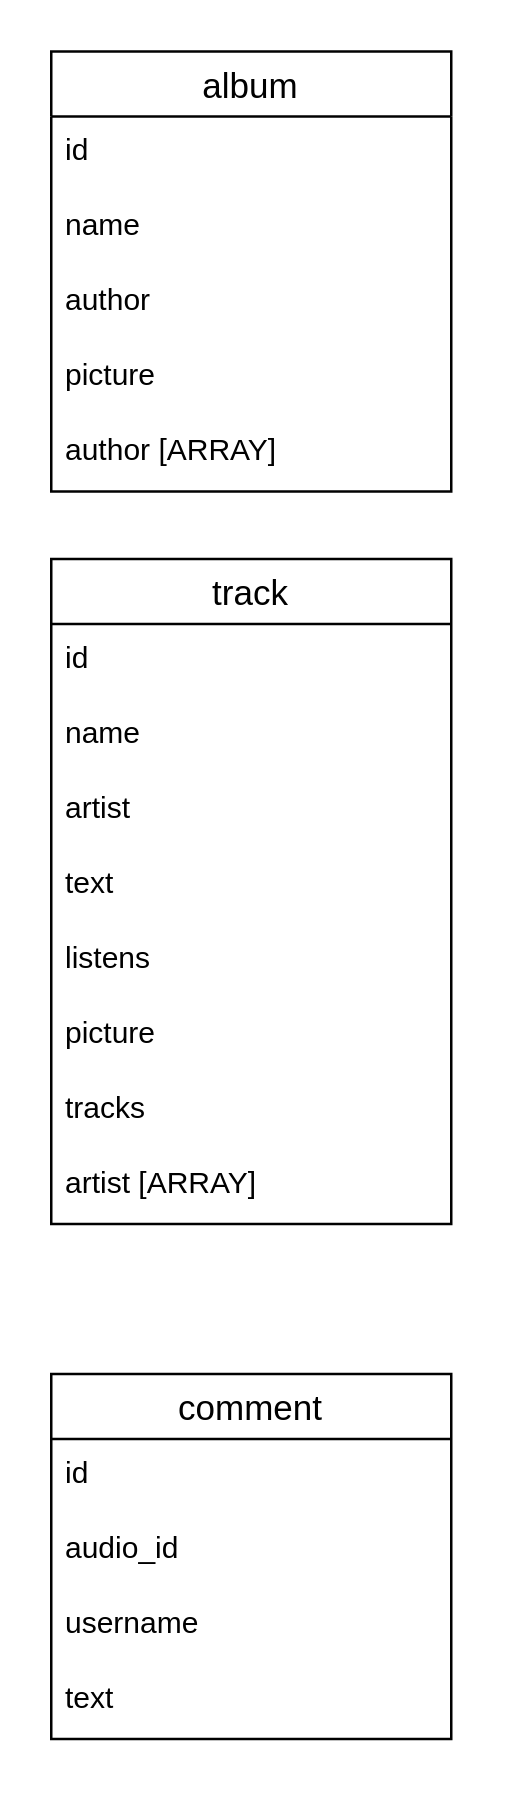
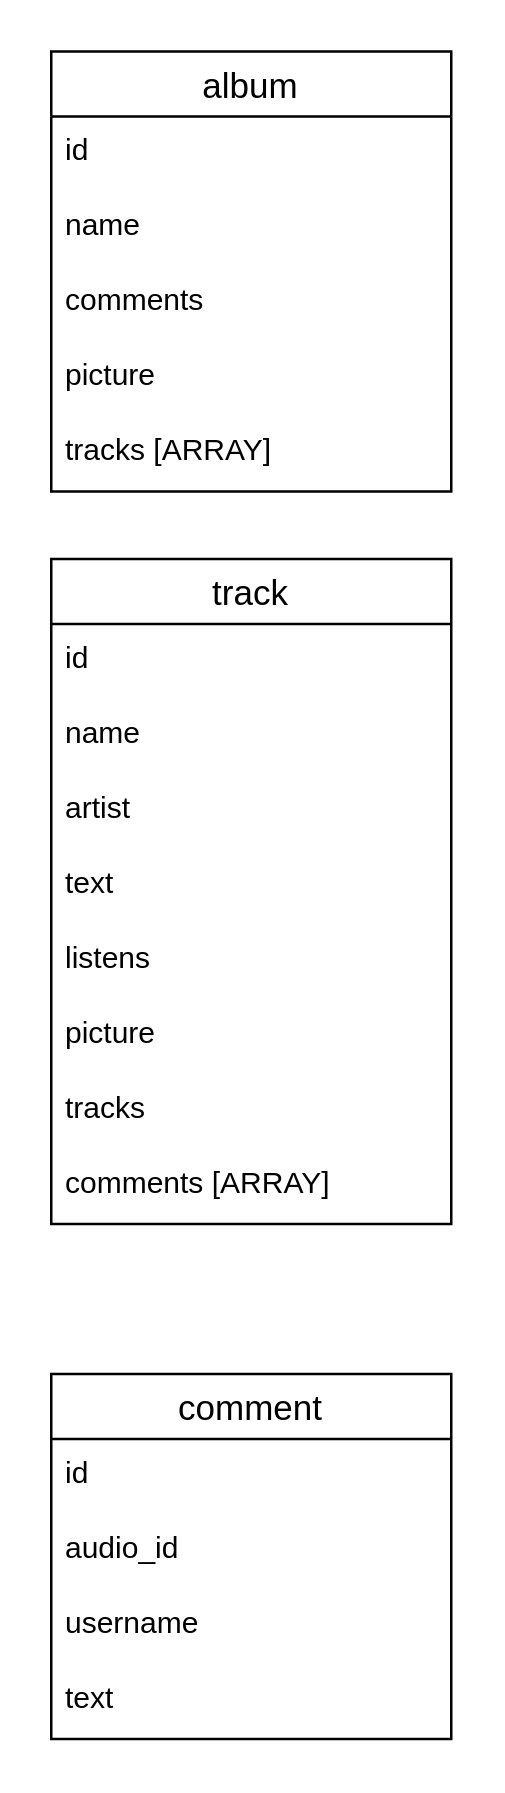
node "author": label "author" -> "comments"
node "author [ARRAY]": label "author [ARRAY]" -> "tracks [ARRAY]"
node "artist [ARRAY]": label "artist [ARRAY]" -> "comments [ARRAY]"
